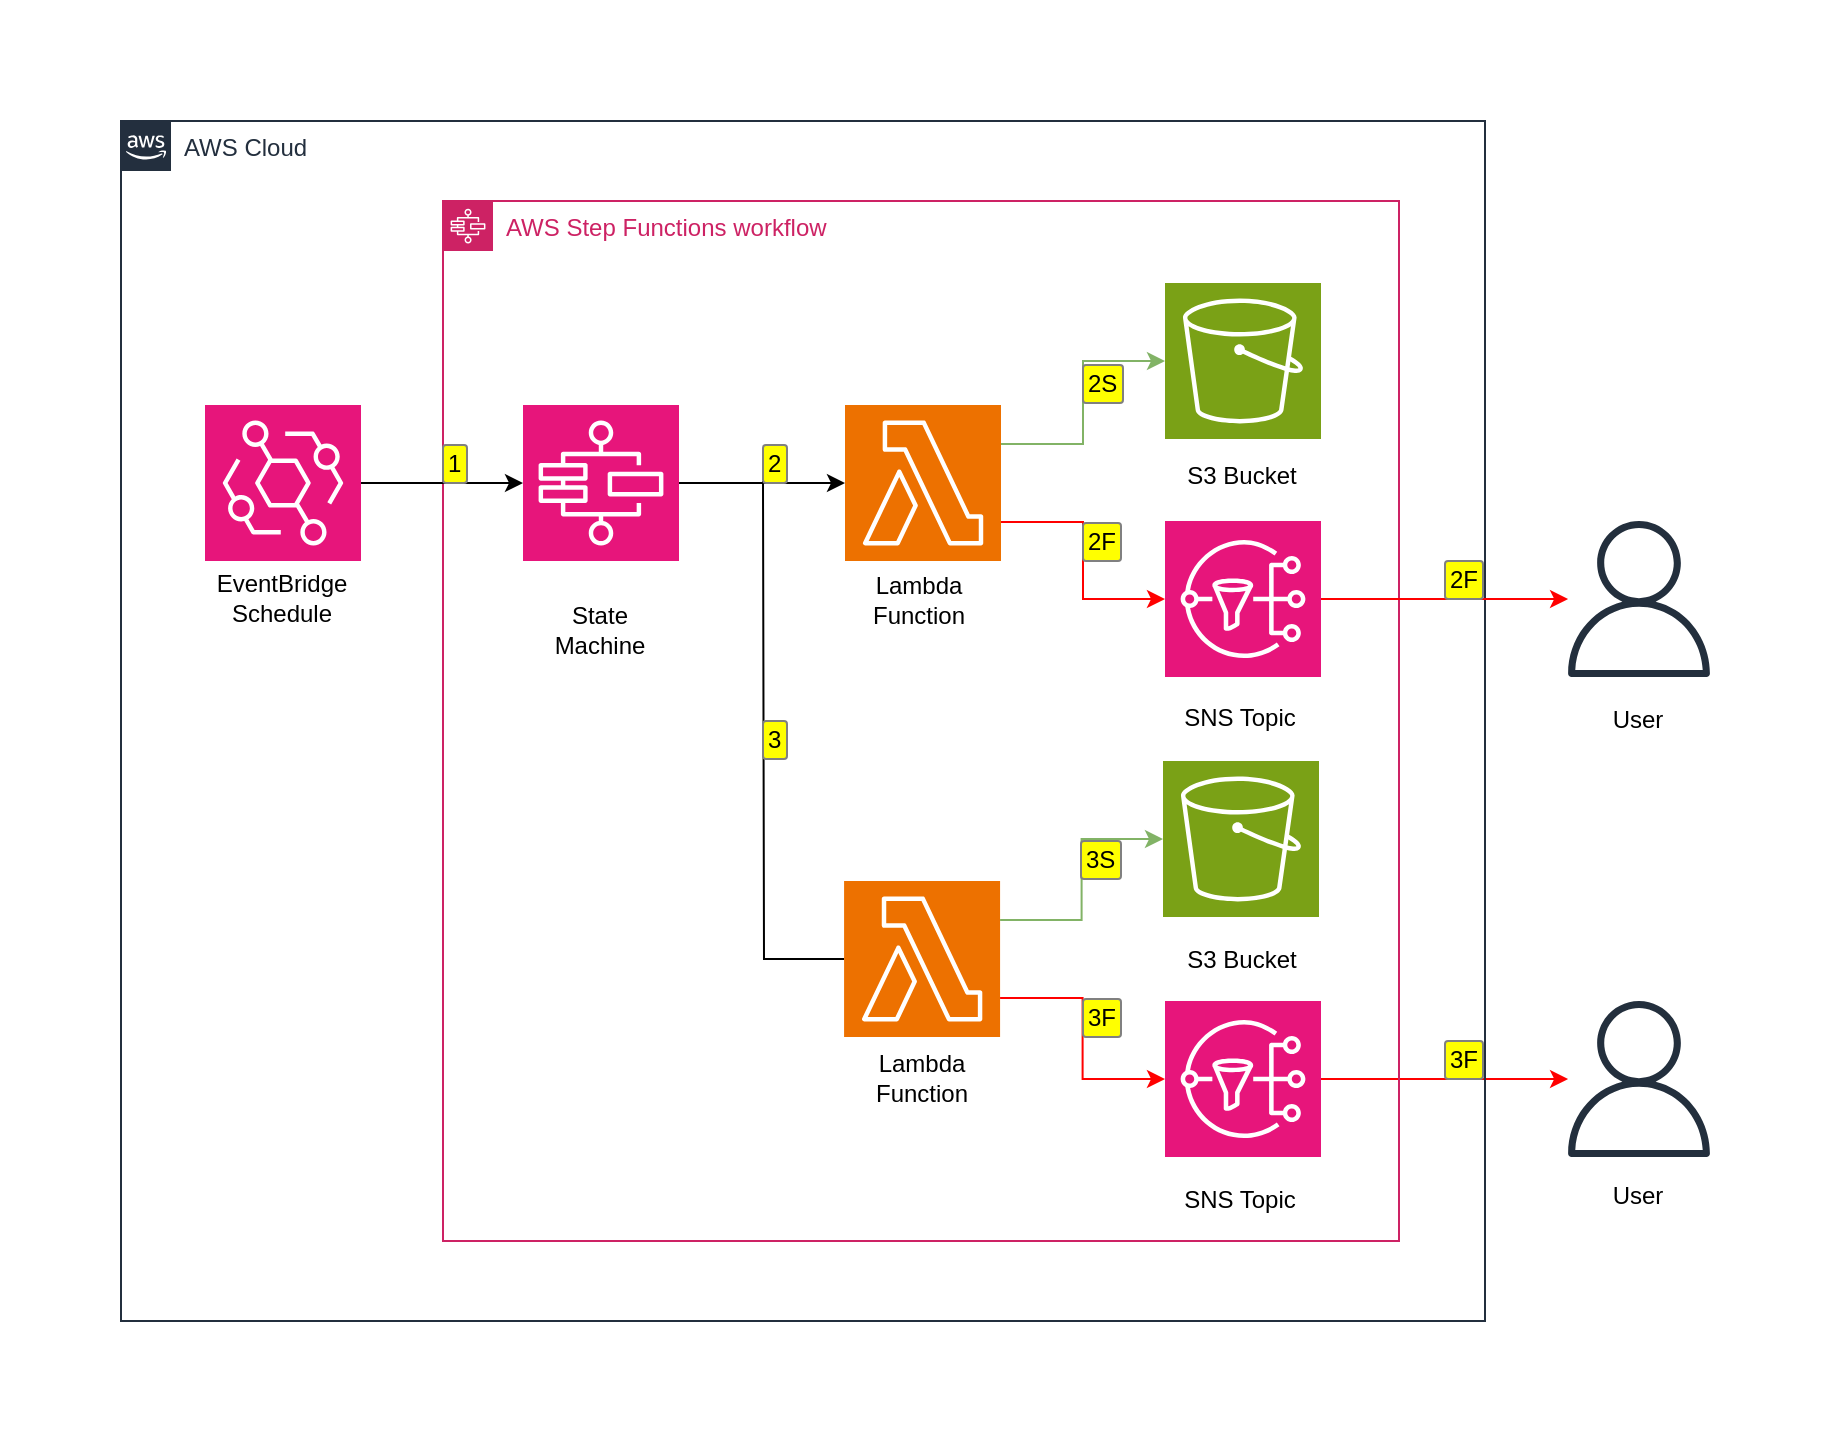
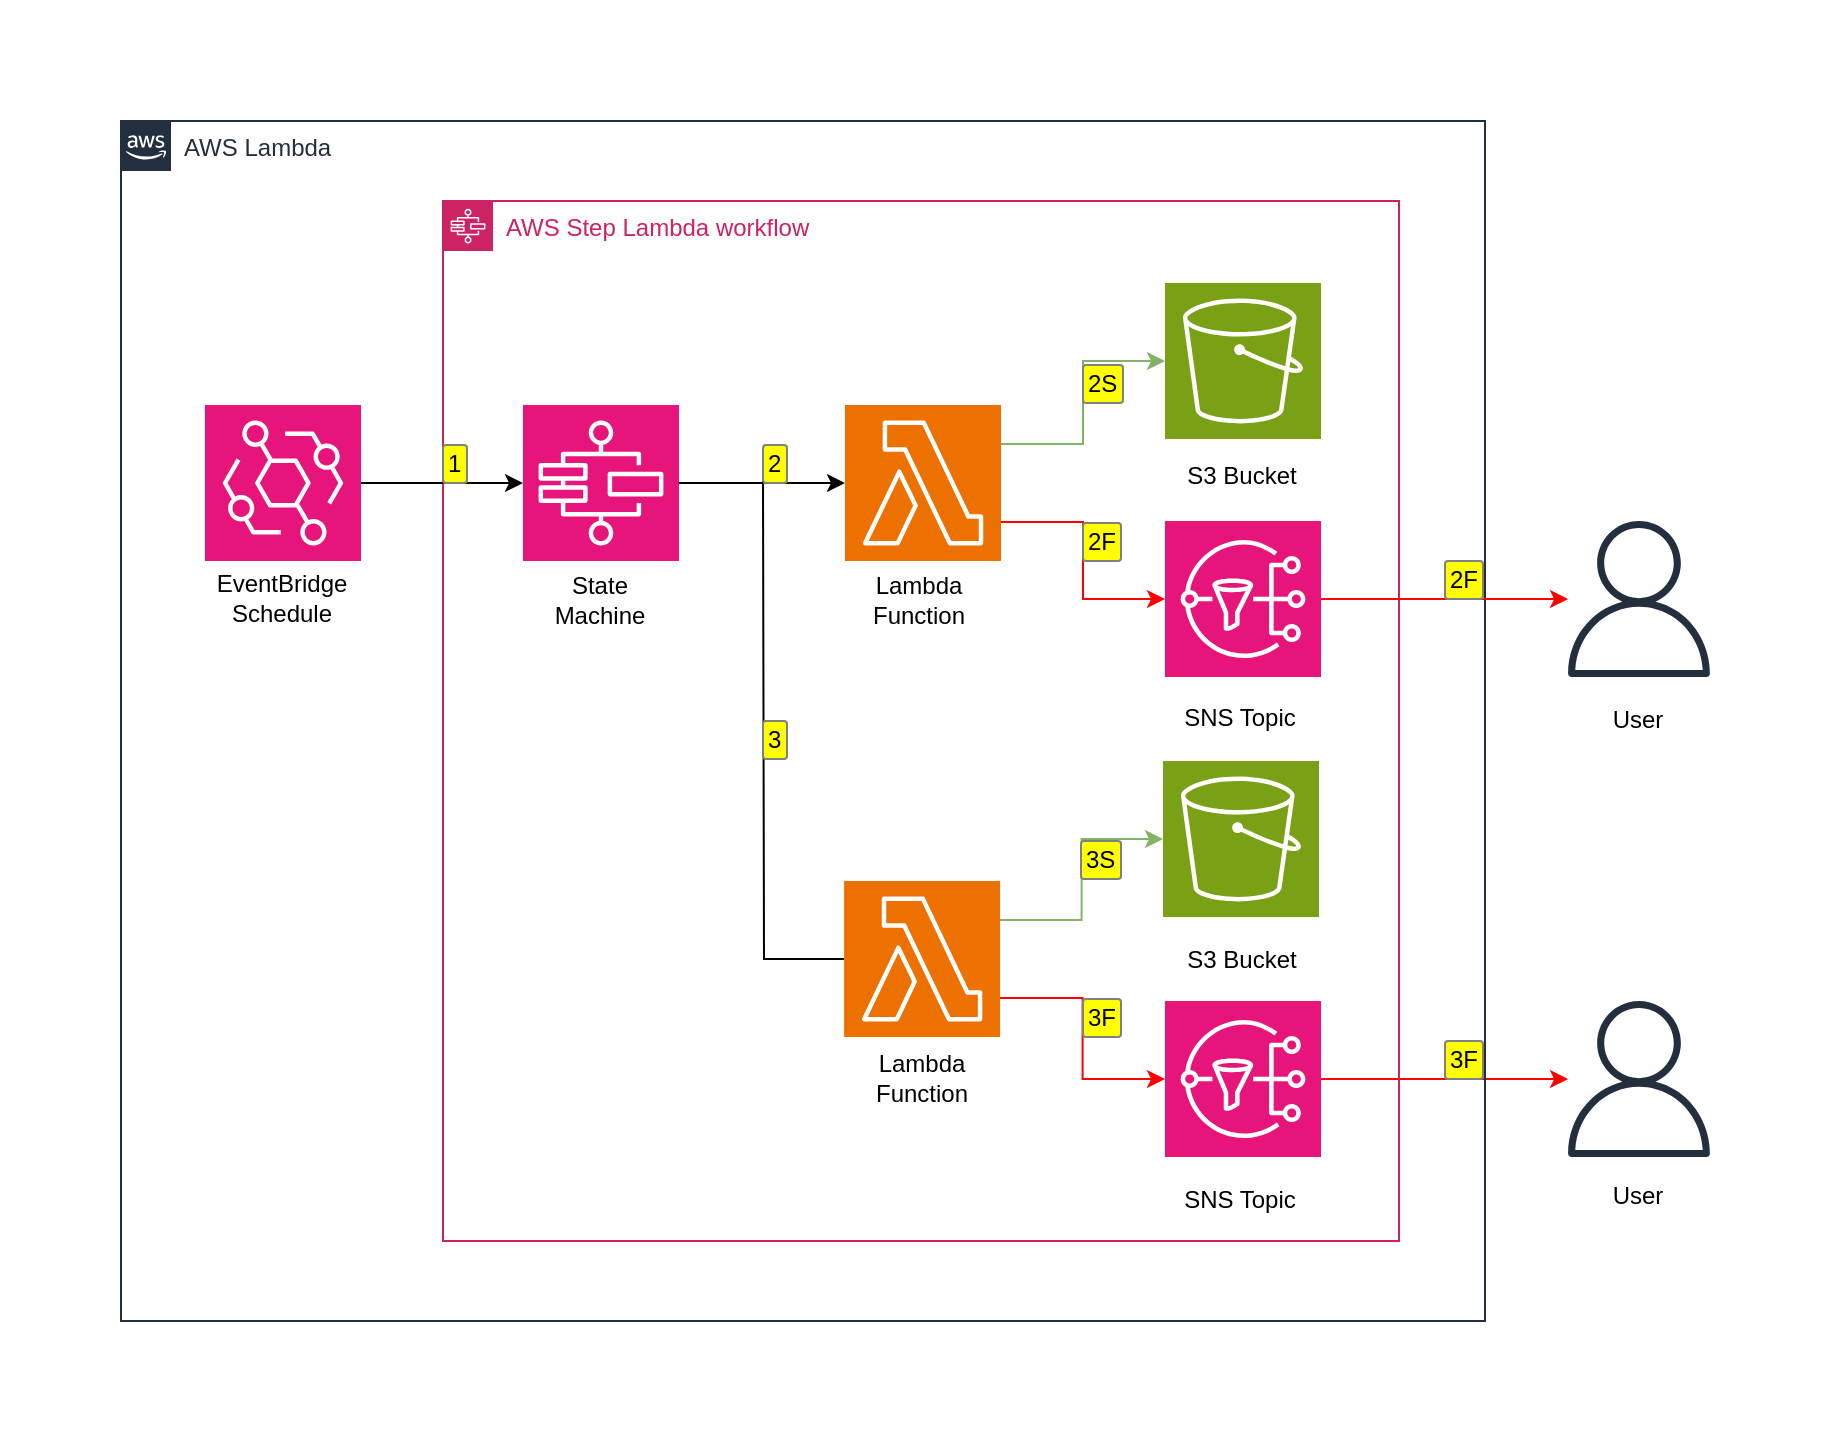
node "AWS Cloud": label "AWS Cloud" -> "AWS Lambda"
node "AWS Step Functions workflow": label "AWS Step Functions workflow" -> "AWS Step Lambda workflow"
node "State Machine": moved (601, 631) -> (601, 601)
